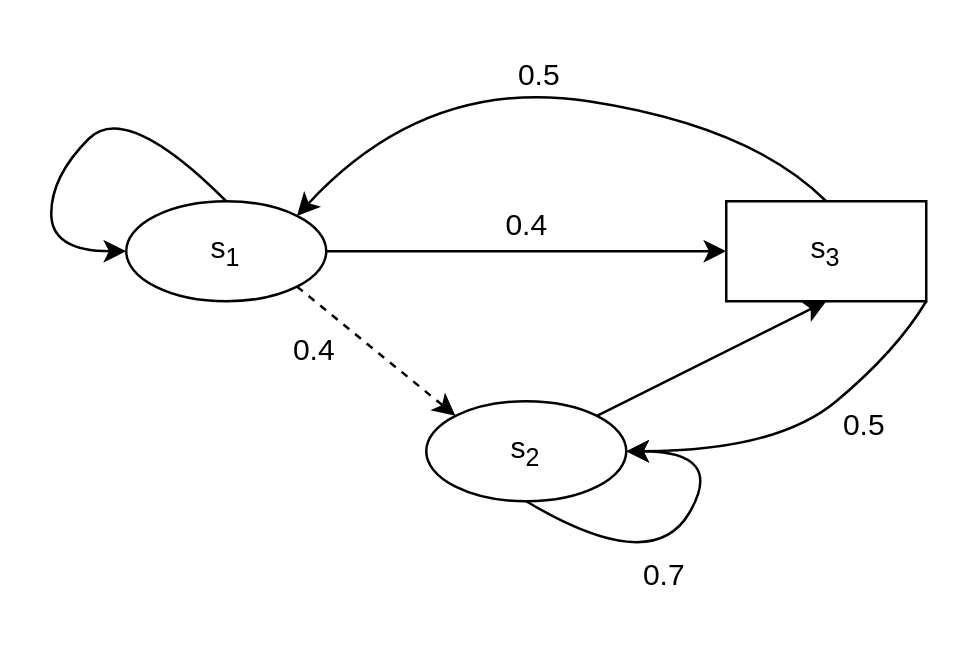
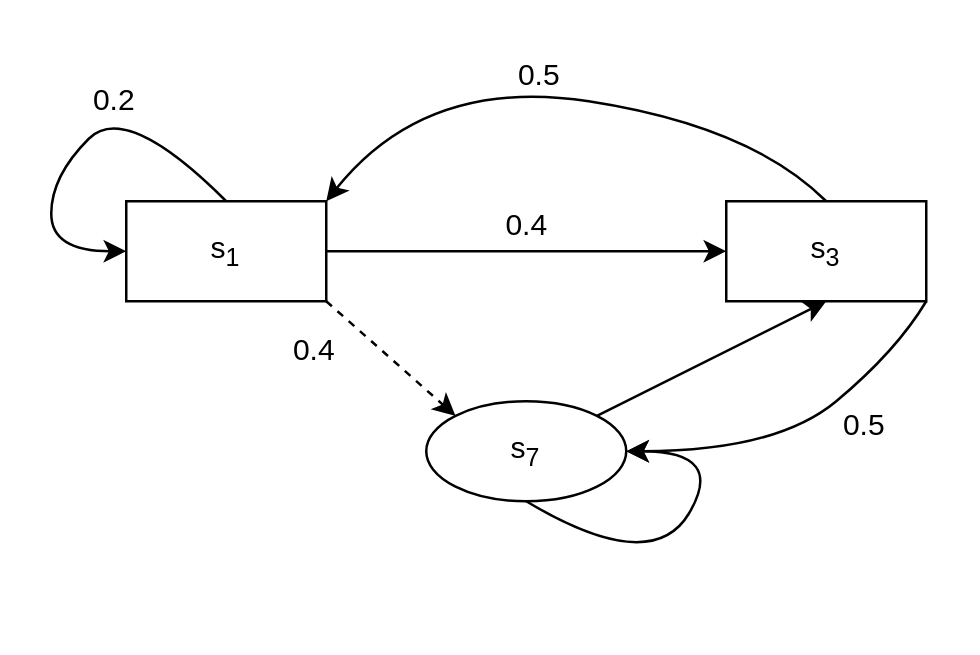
node "0.2": added
node "s1": shape ellipse -> rectangle
node "s2": label "s2" -> "s7"
node "0.7": removed
